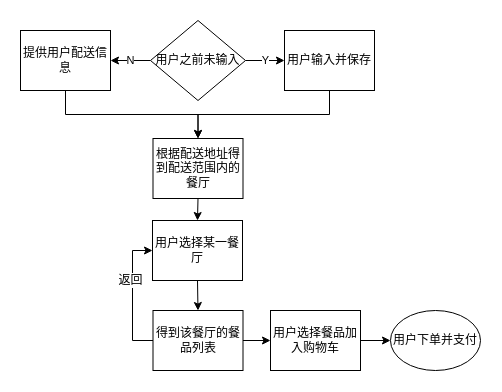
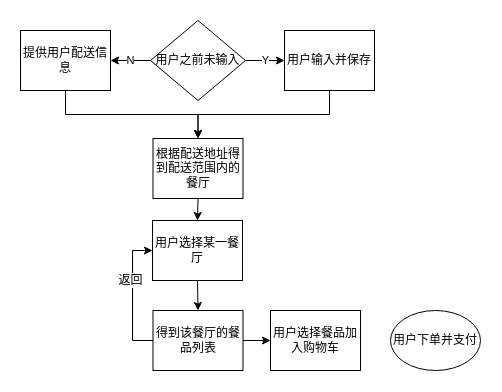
edge "用户选择餐品加入购物车" -> "用户下单并支付": removed
